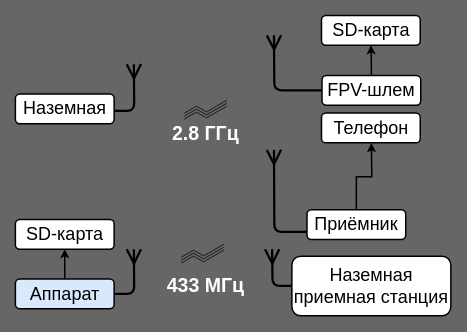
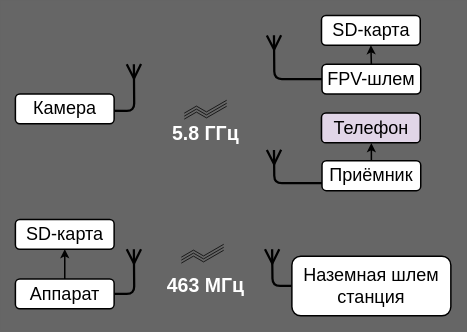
node "FPV-шлем": moved (371, 90) -> (371, 79)
node "Наземная": label "Наземная" -> "Камера"
node "Телефон": fillcolor #ffffff -> #e1d5e7
node "2.8 ГГц": label "2.8 ГГц" -> "5.8 ГГц"
node "Приёмник": moved (356, 224) -> (371, 175)
node "433 МГц": label "433 МГц" -> "463 МГц"
node "Наземная приемная станция": label "Наземная приемная станция" -> "Наземная шлем станция"
node "Аппарат": fillcolor #dae8fc -> #ffffff
